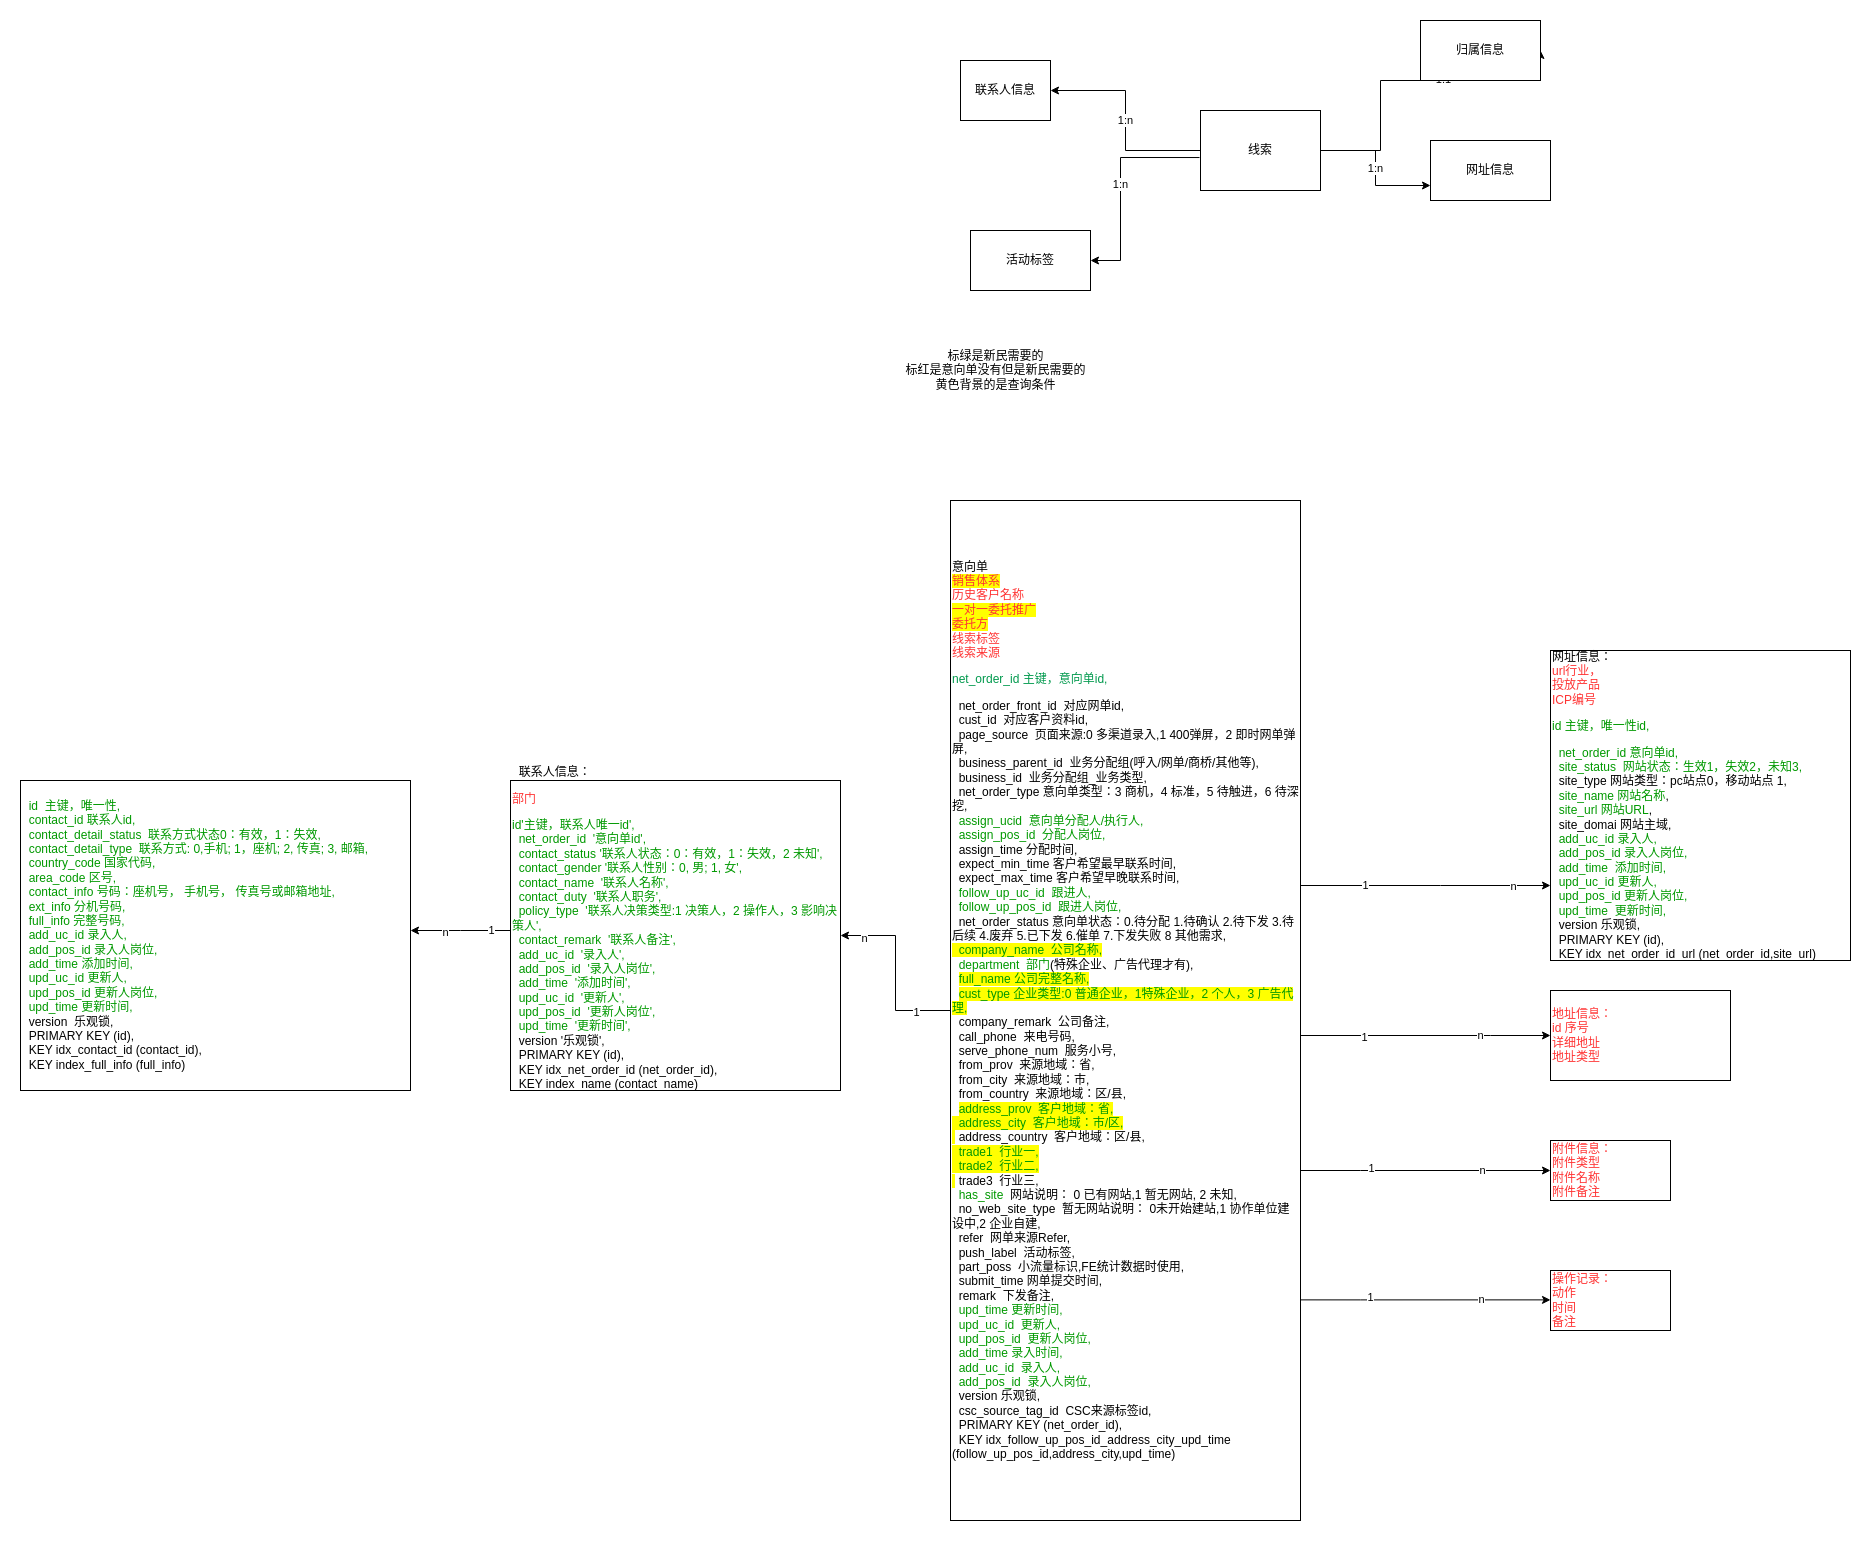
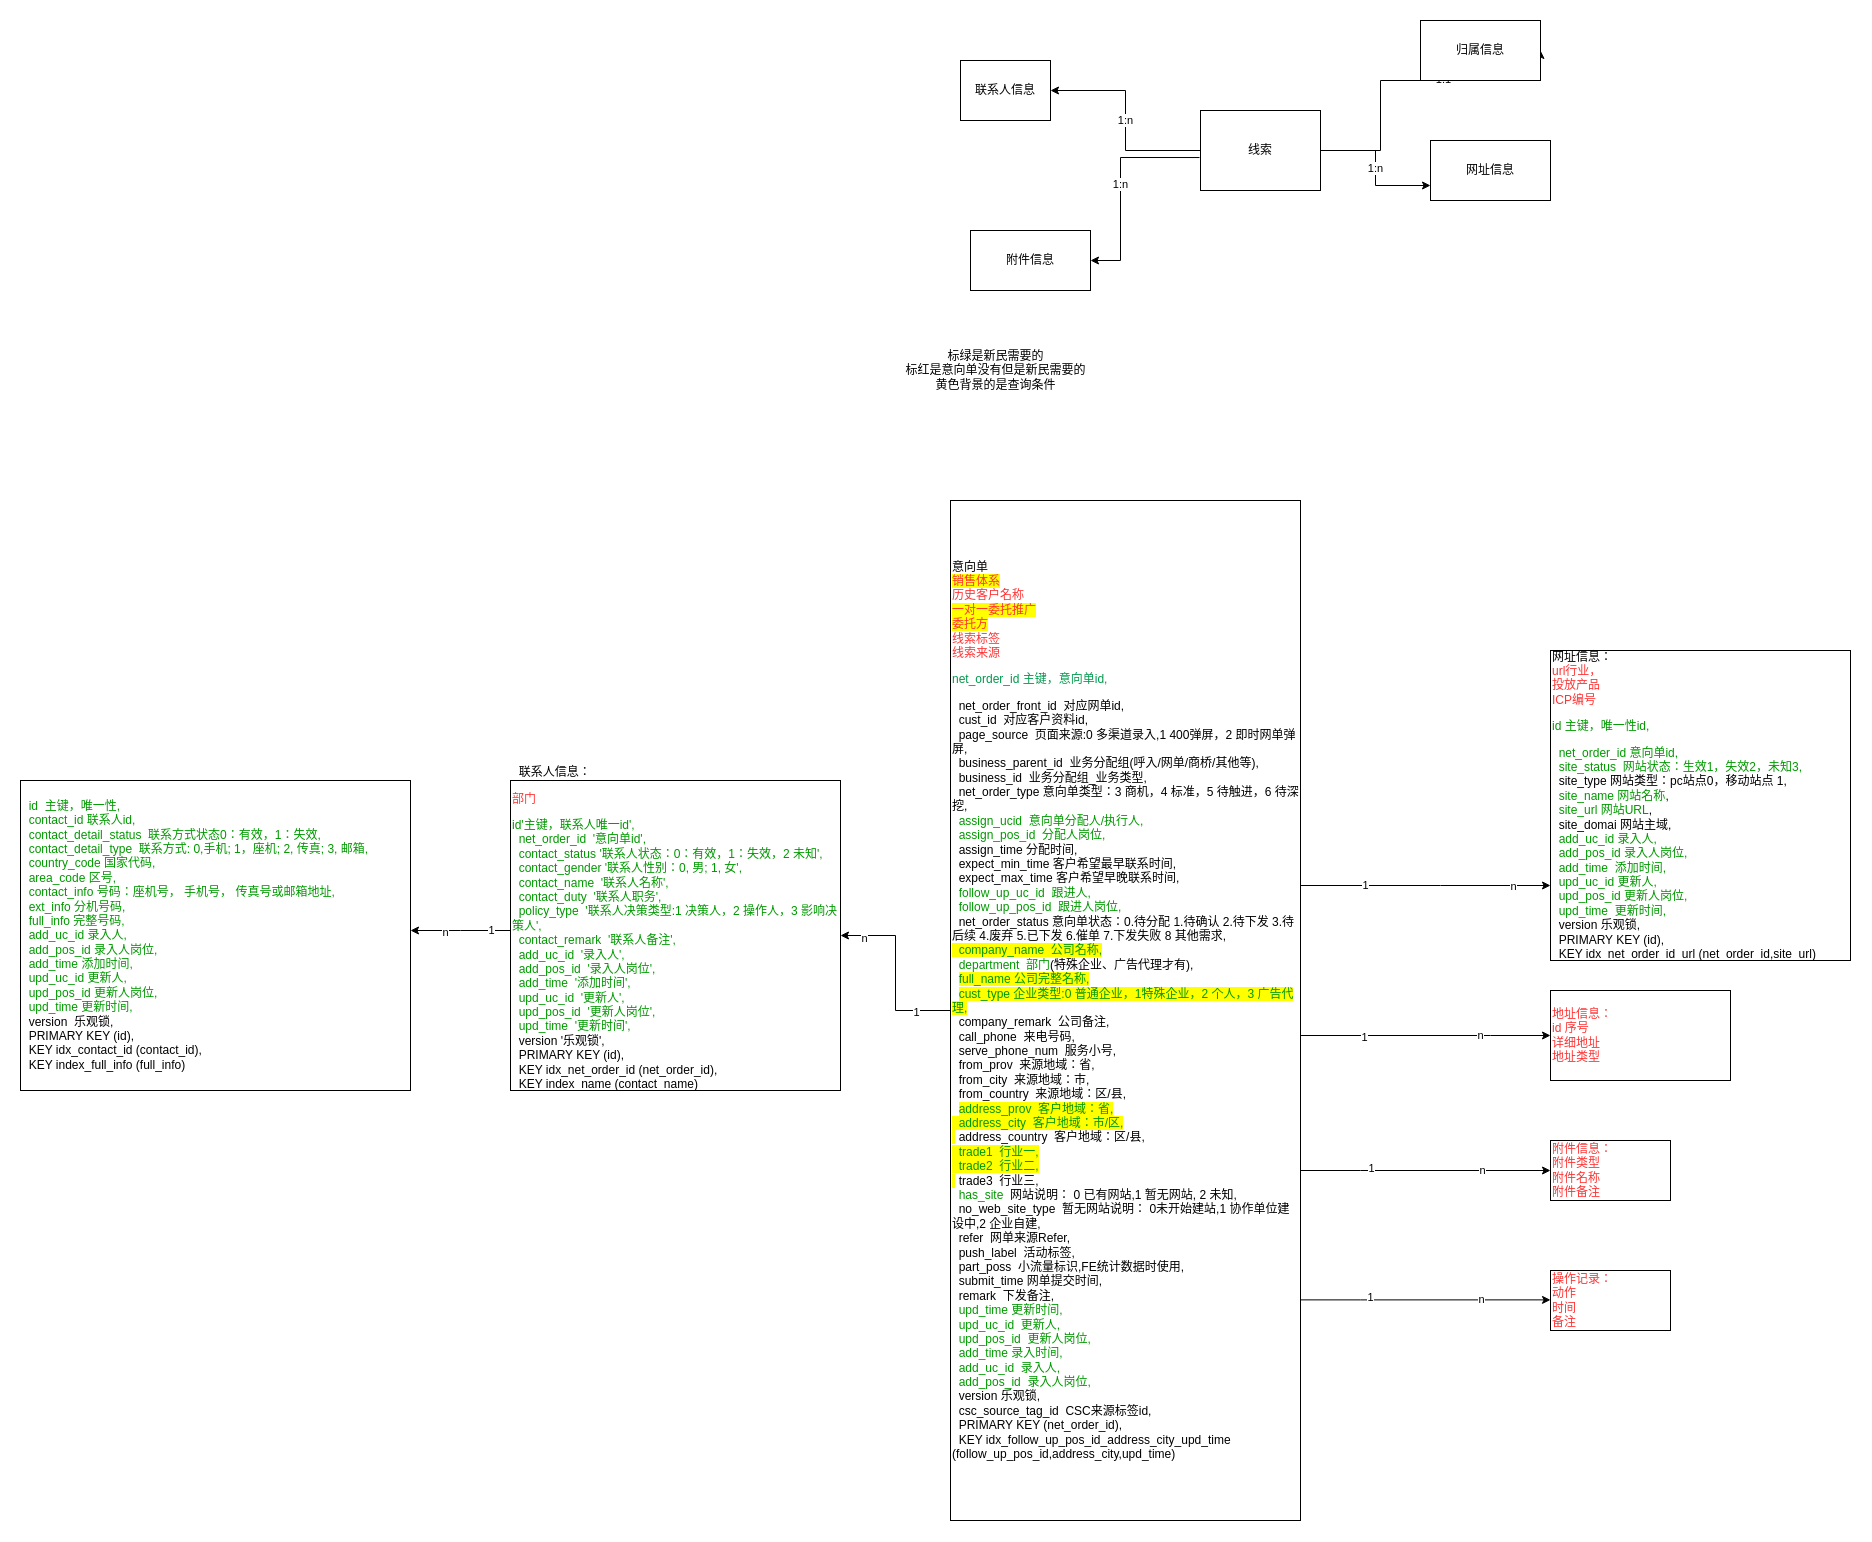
node "活动标签": label "活动标签" -> "附件信息"
